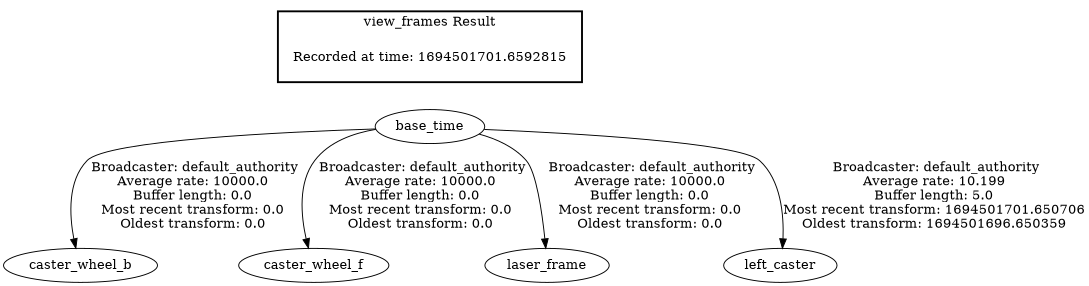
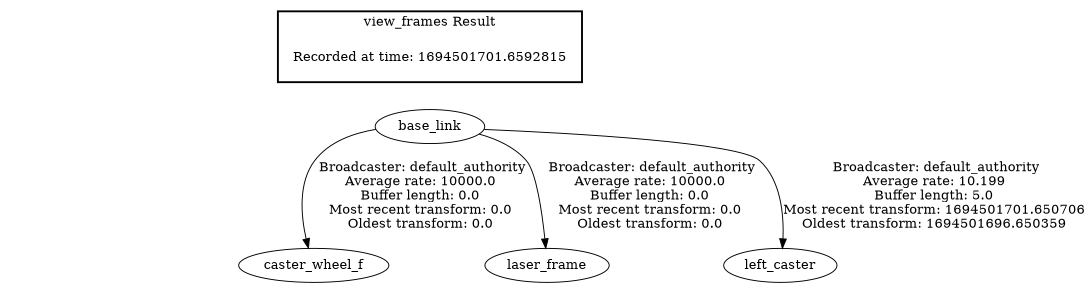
node "base_time": label "base_time" -> "base_link"
node "caster_wheel_b": removed
